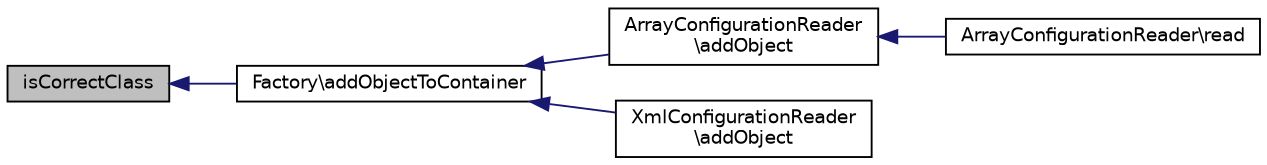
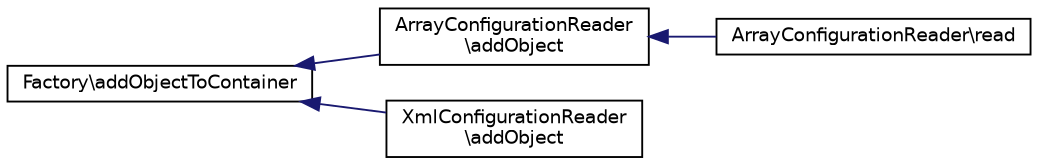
node "isCorrectClass": removed
